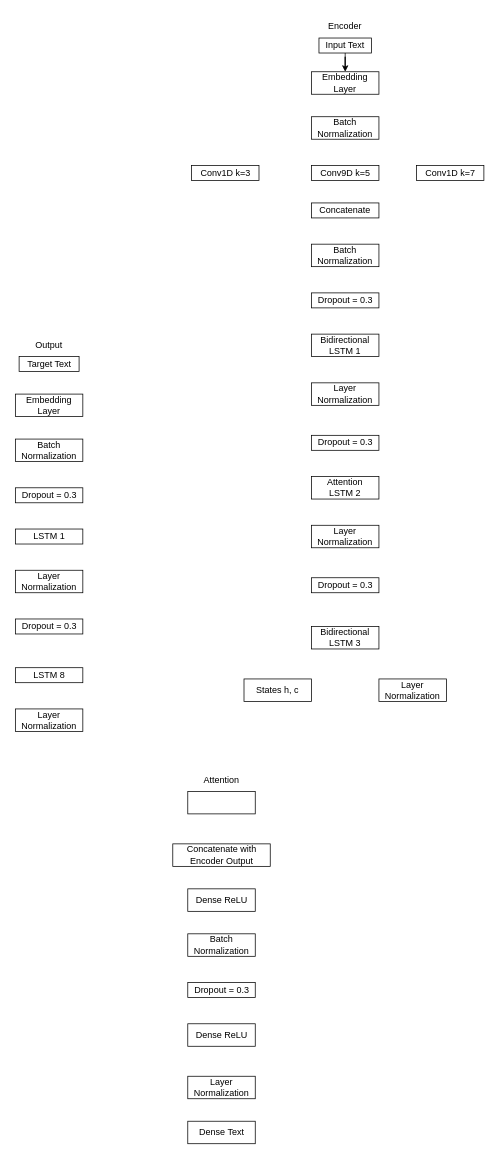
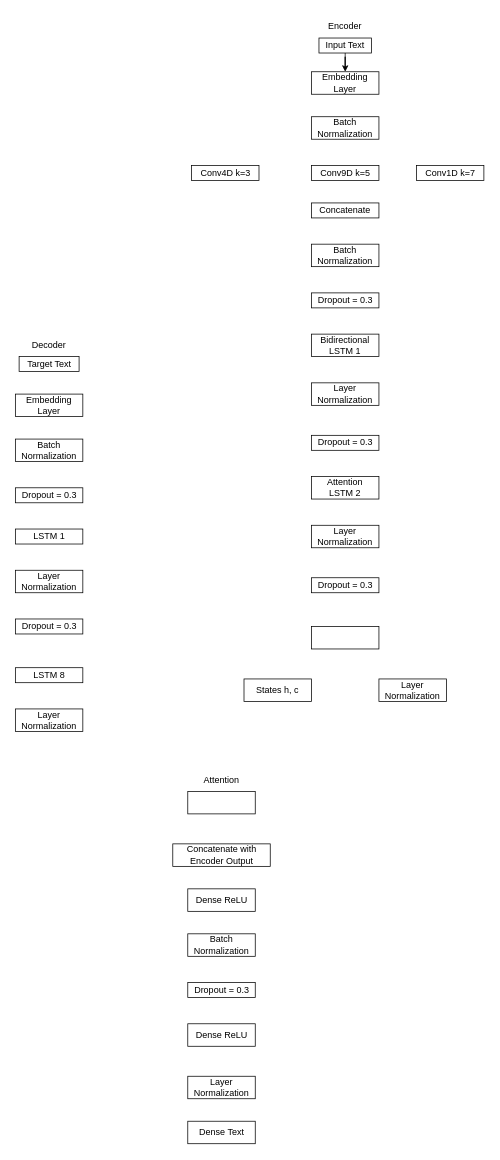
node "Conv1D k=3": label "Conv1D k=3" -> "Conv4D k=3"
node "Output": label "Output" -> "Decoder"
node "Bidirectional LSTM 3": removed
